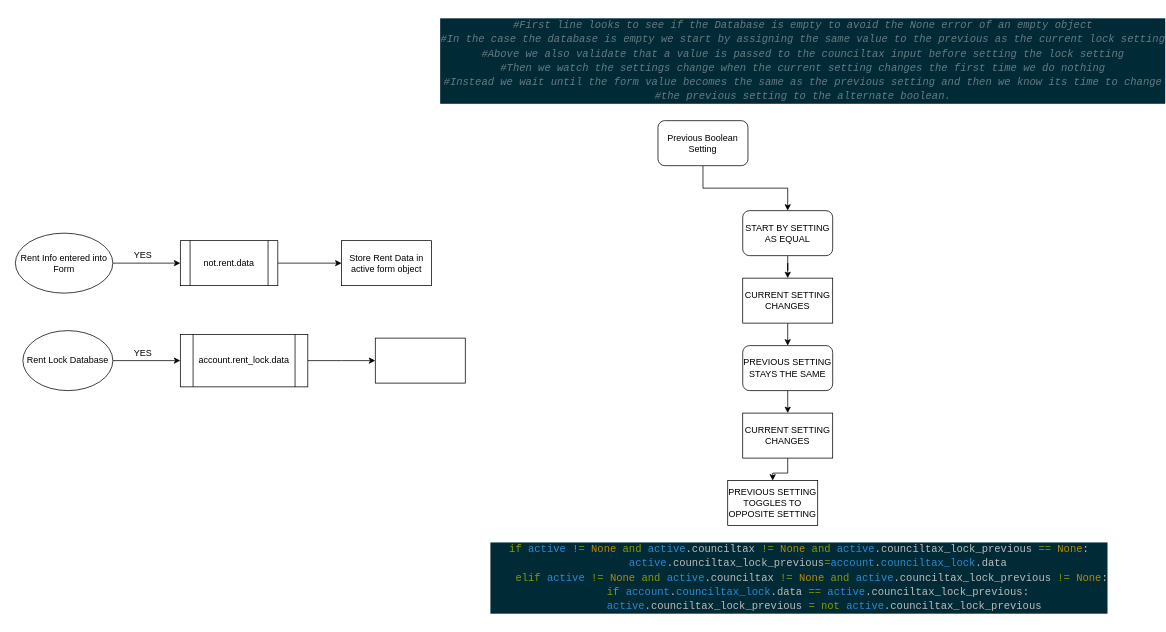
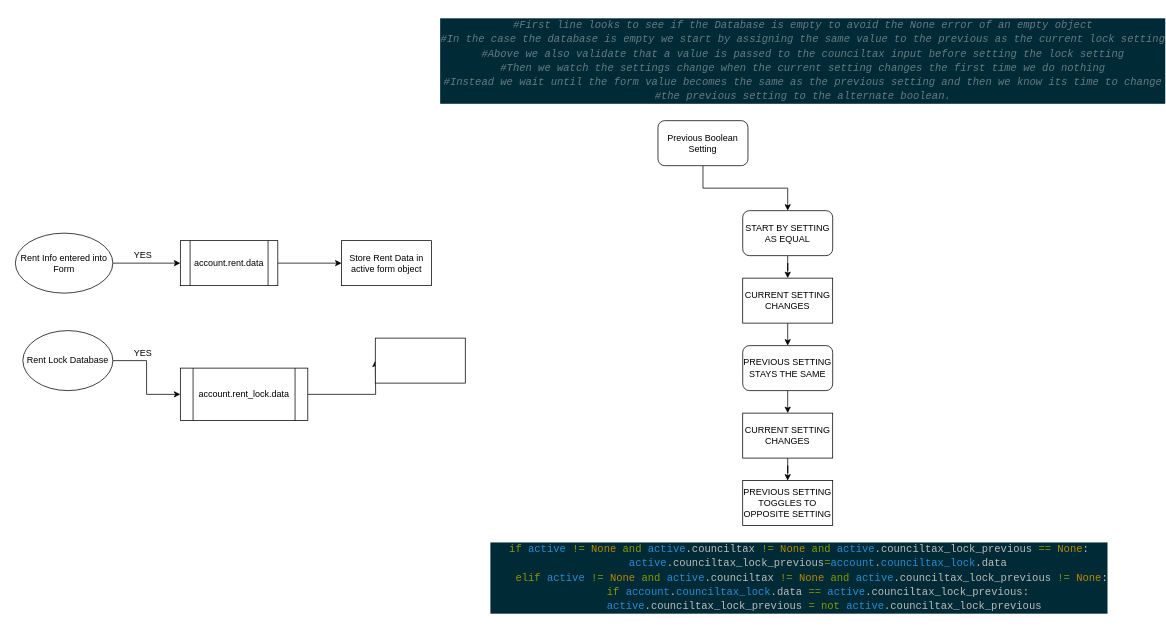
node "not.rent.data": label "not.rent.data" -> "account.rent.data"
node "account.rent_lock.data": moved (244, 360) -> (244, 394)
node "PREVIOUS SETTING TOGGLES TO OPPOSITE SETTING": moved (773, 503) -> (788, 503)
